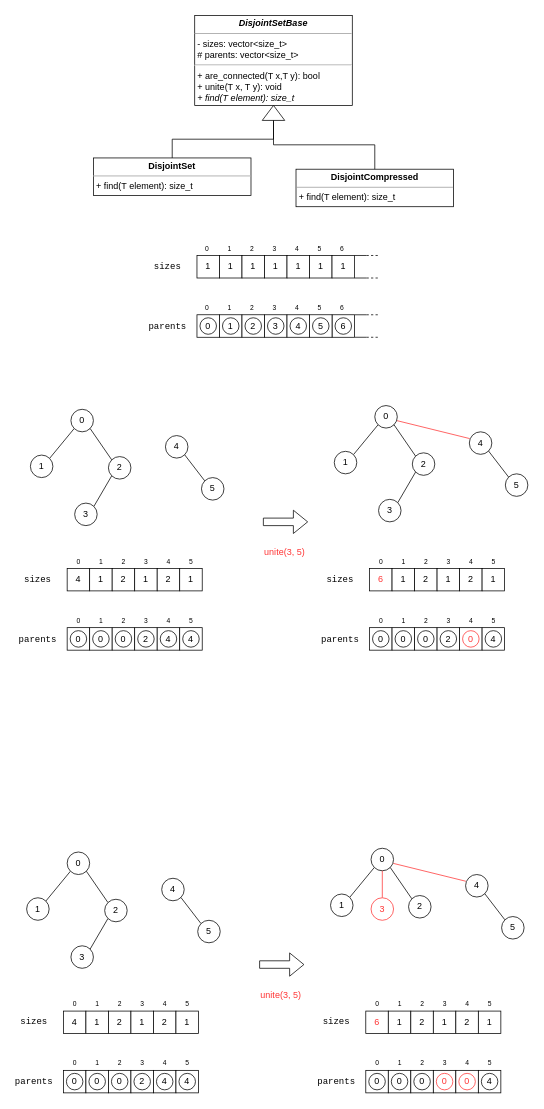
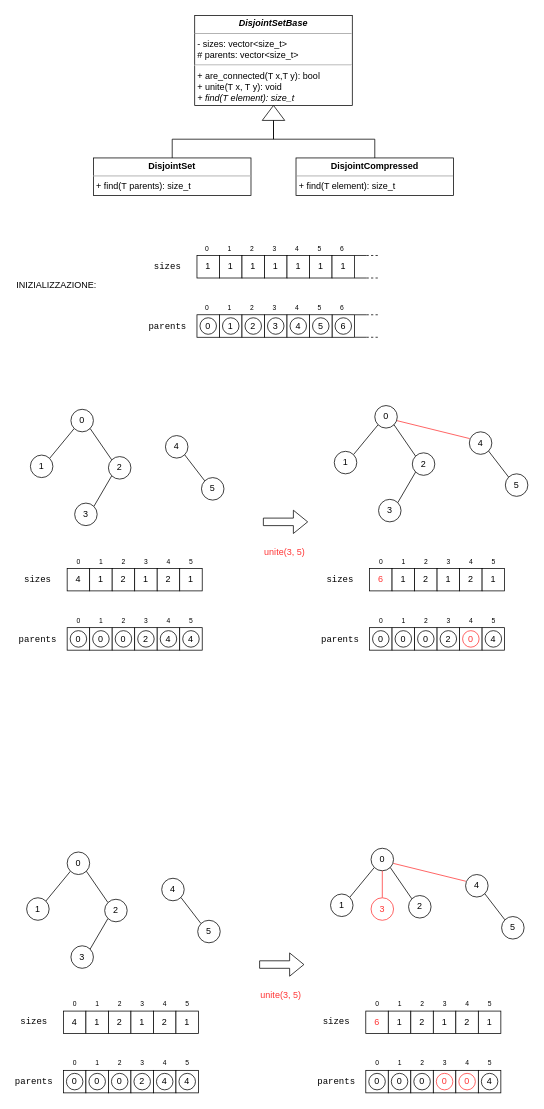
node "DisjointSet + find(T element): size_t": label "DisjointSet + find(T element): size_t" -> "DisjointSet + find(T parents): size_t"
node "DisjointCompressed + find(T element): size_t": moved (375, 188) -> (375, 177)
node "INIZIALIZZAZIONE:": added
